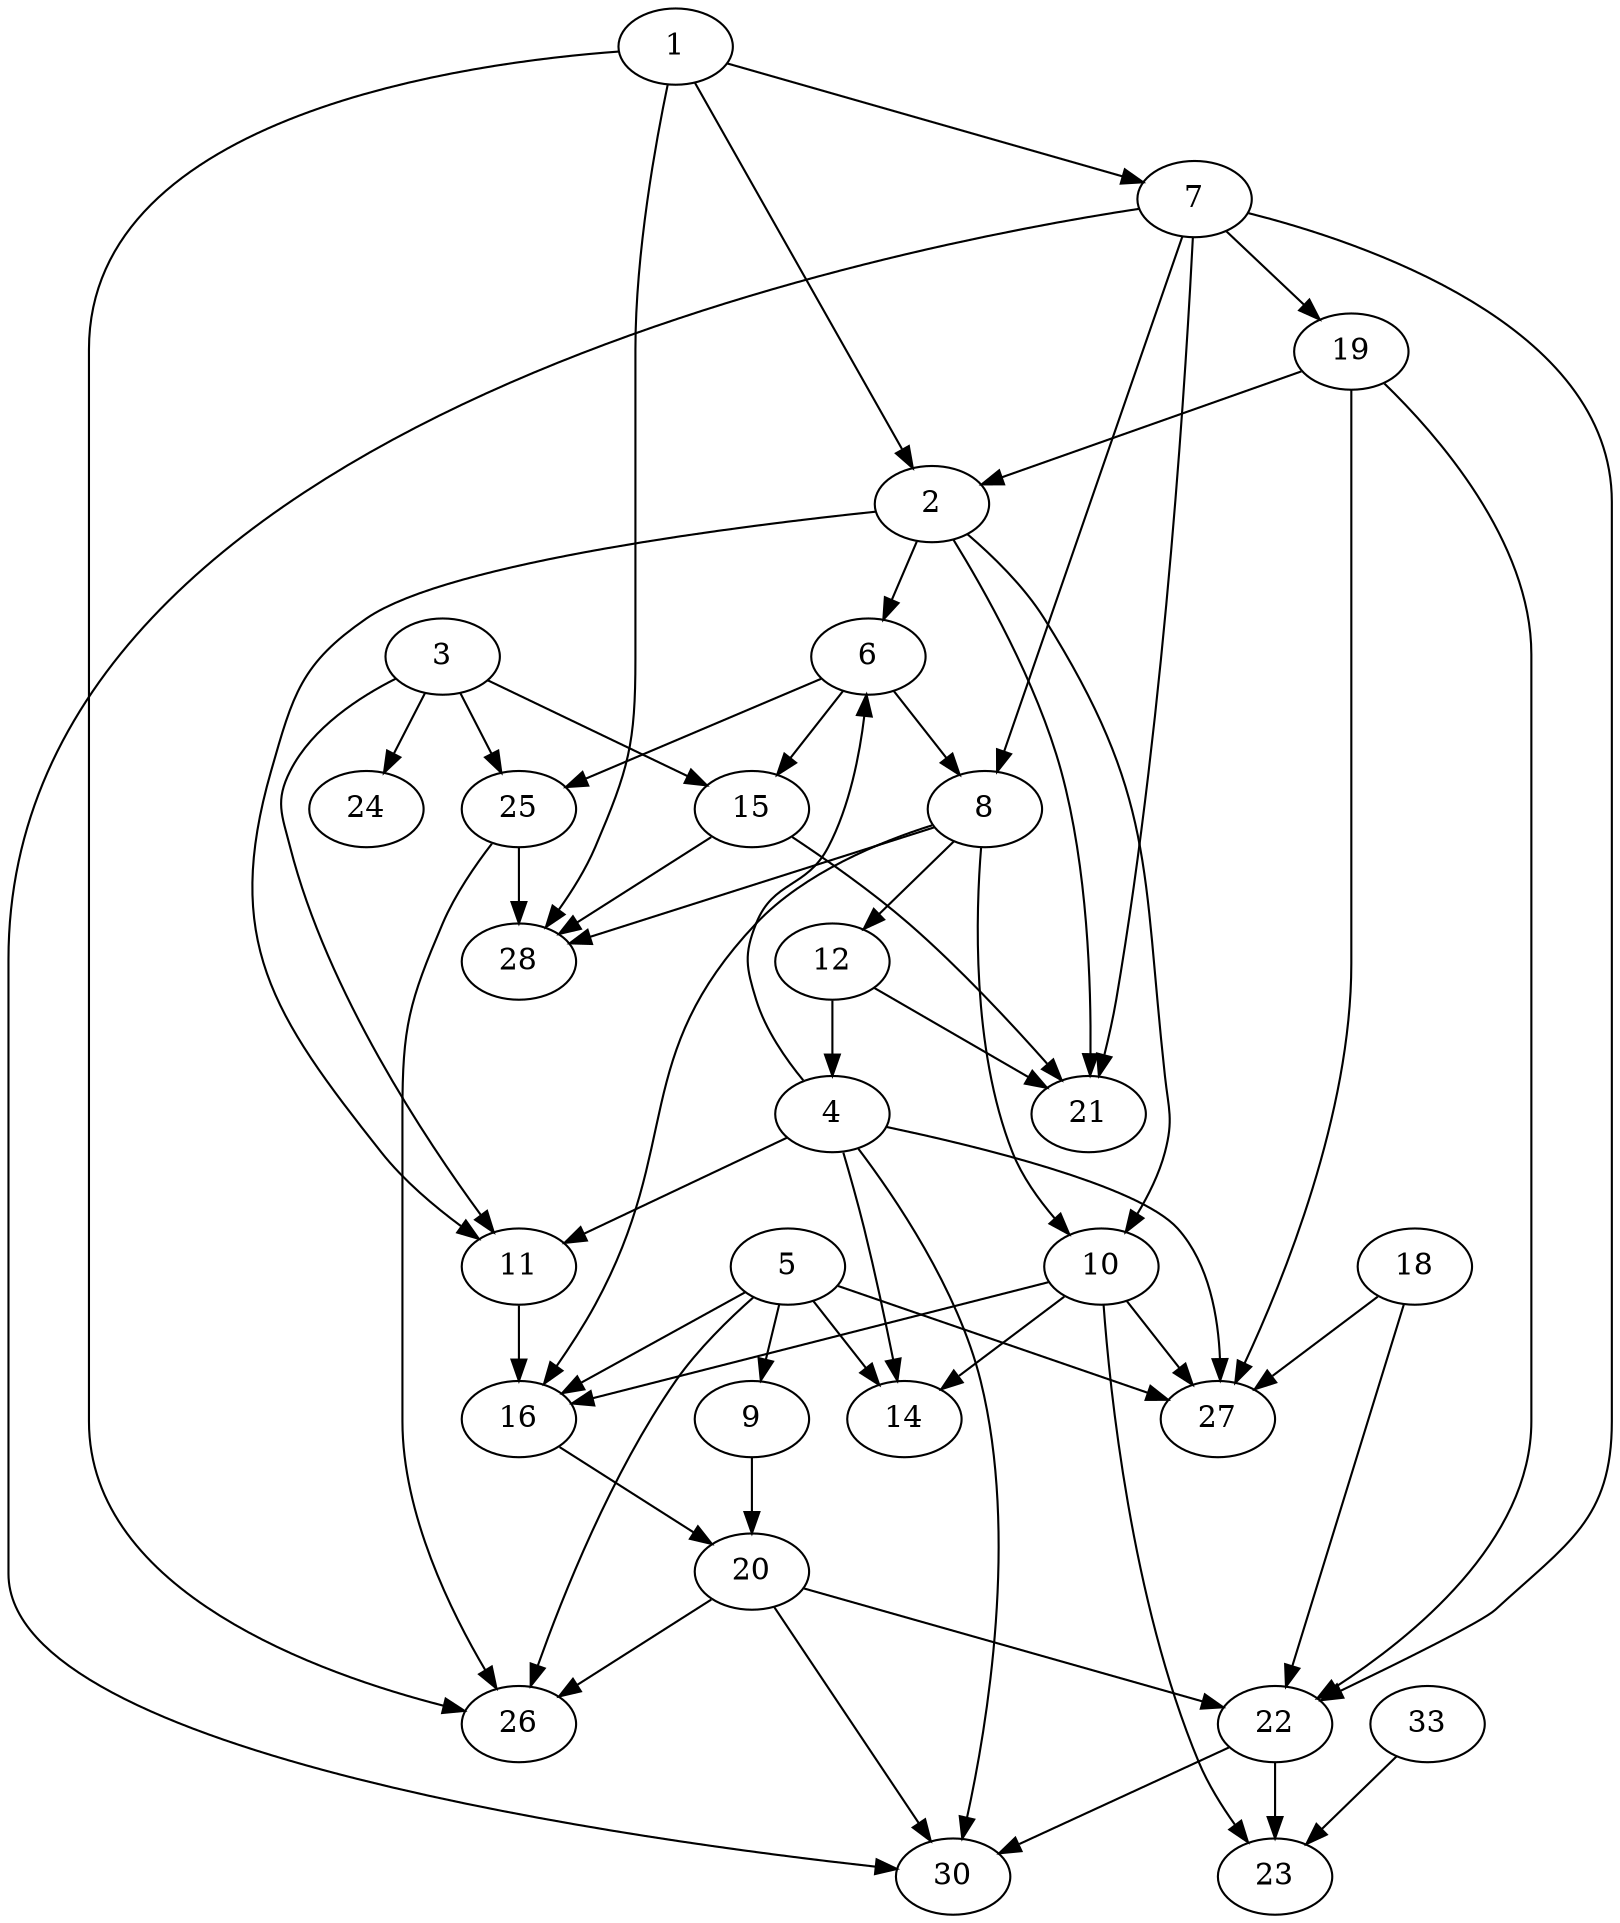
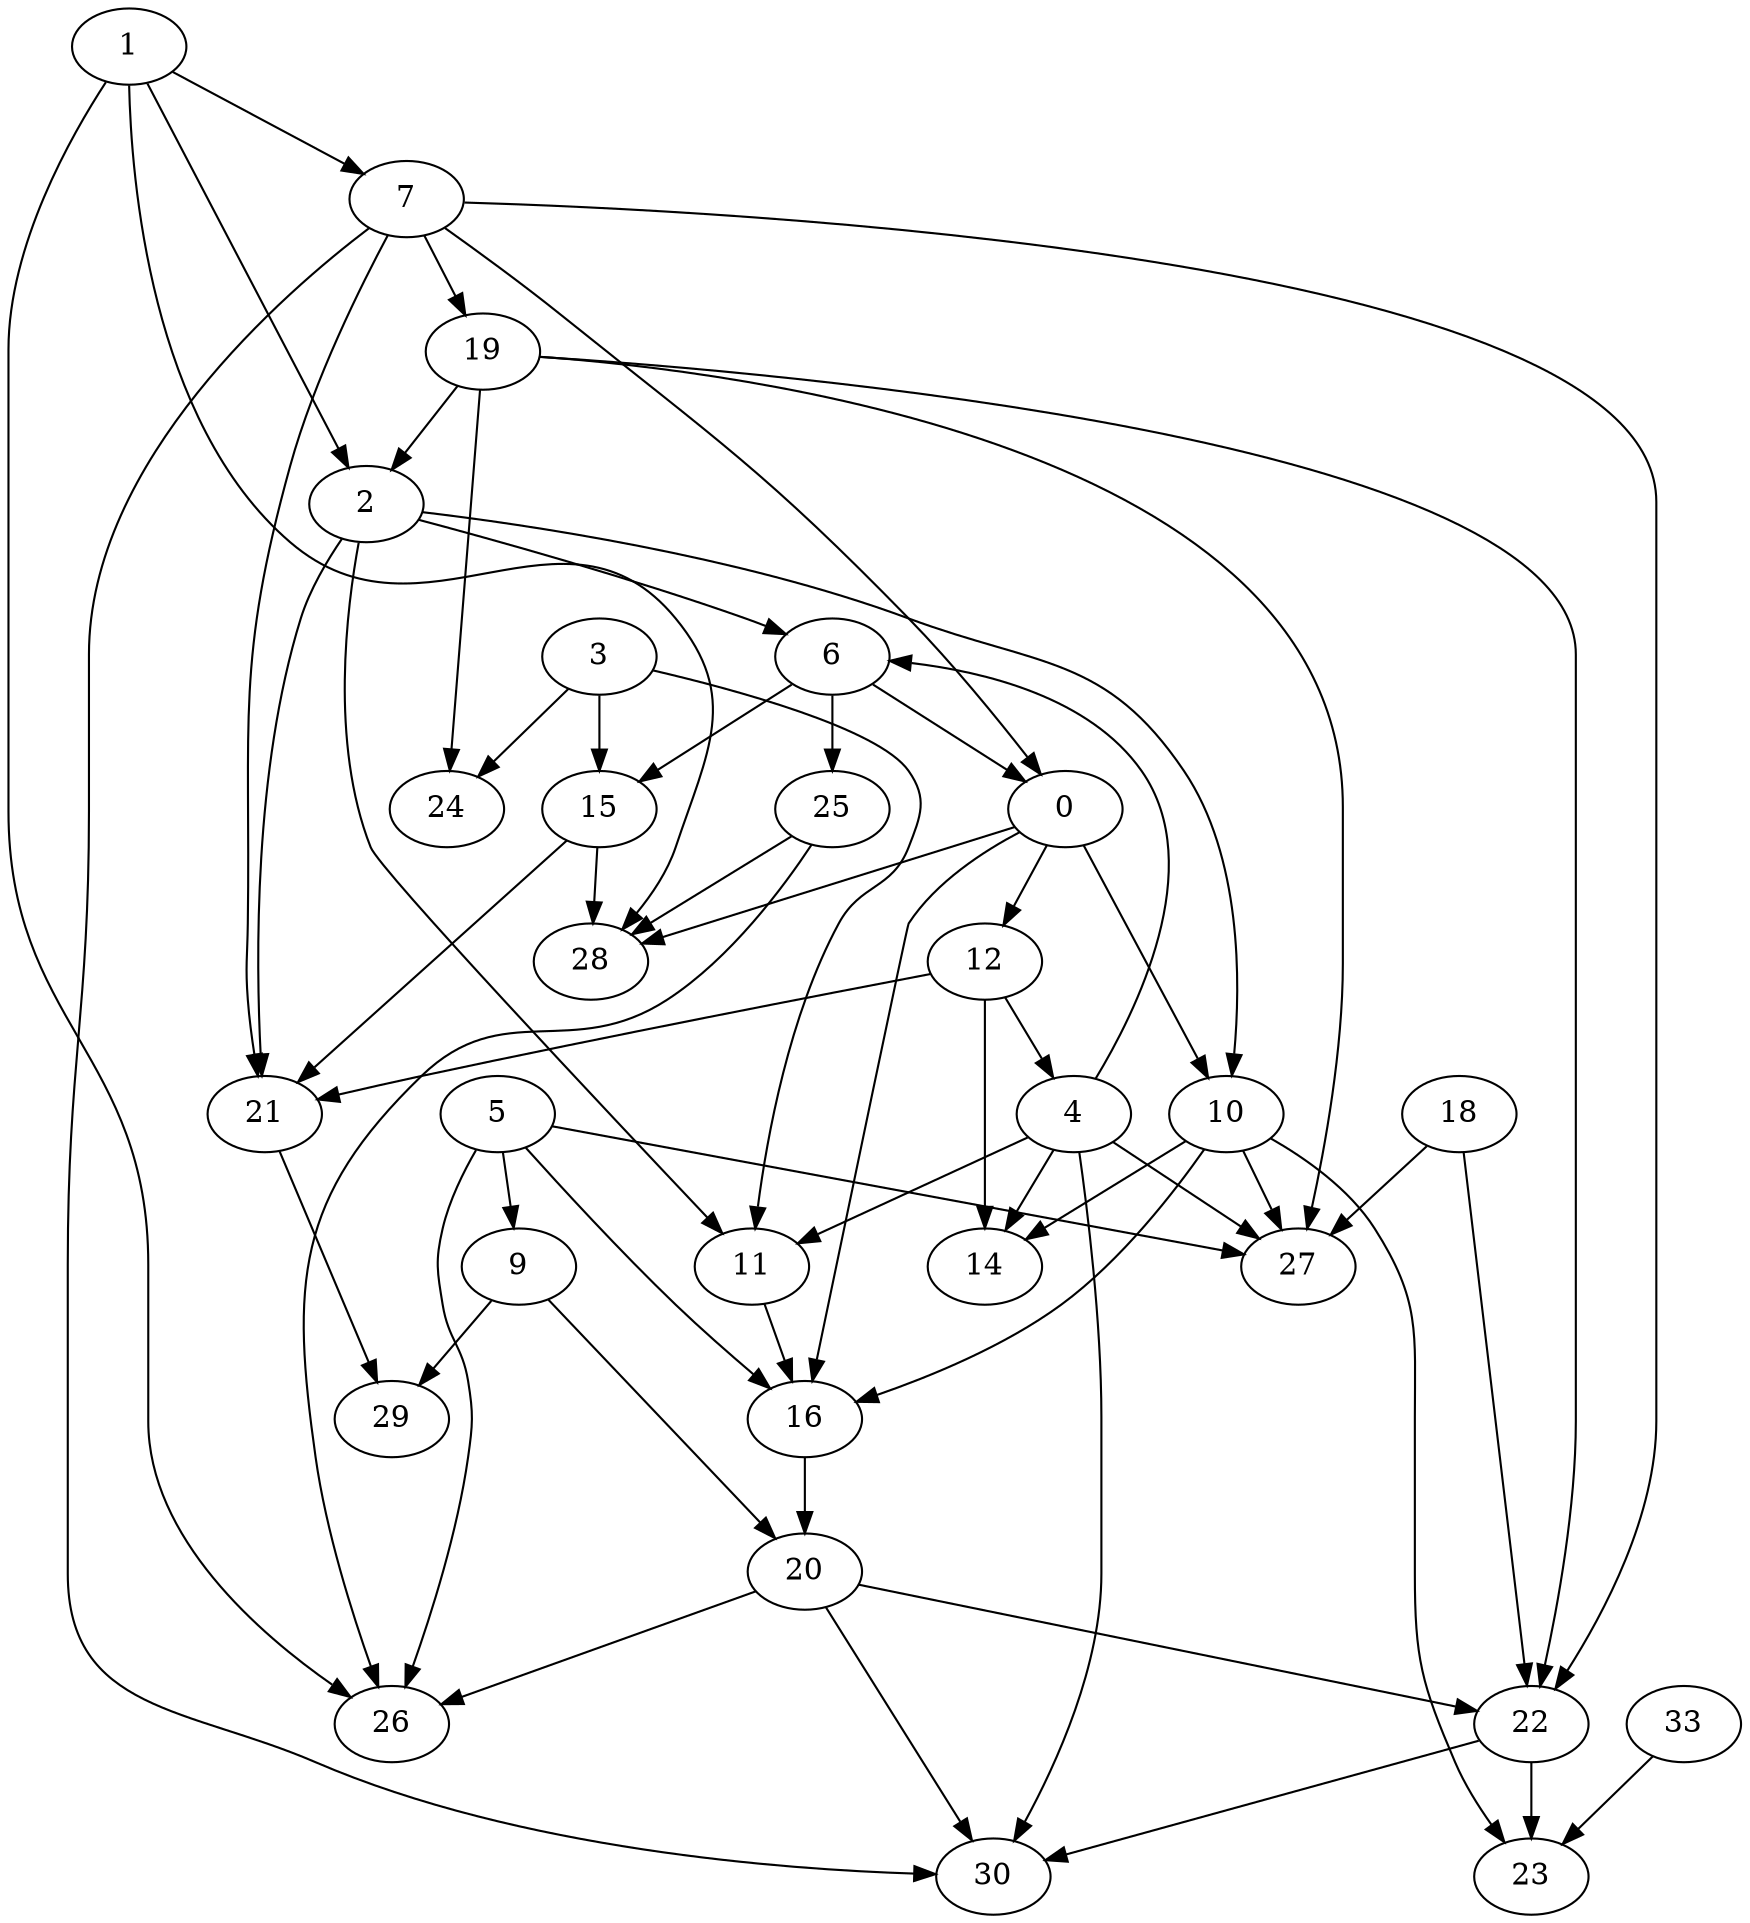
edge "19" -> "24": added
edge "3" -> "25": removed
node "8": label "8" -> "0"
edge "5" -> "14": now "12" -> "14"
node "29": added
